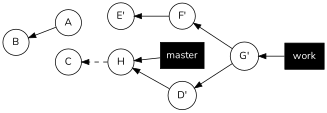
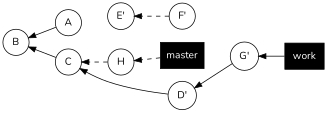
edge "F'" -> "E'": style solid -> dashed
edge "G'" -> "F'": removed
edge "C" -> "B": added
edge "master" -> "H": style solid -> dashed
edge "D'" -> "H": now "D'" -> "C"
